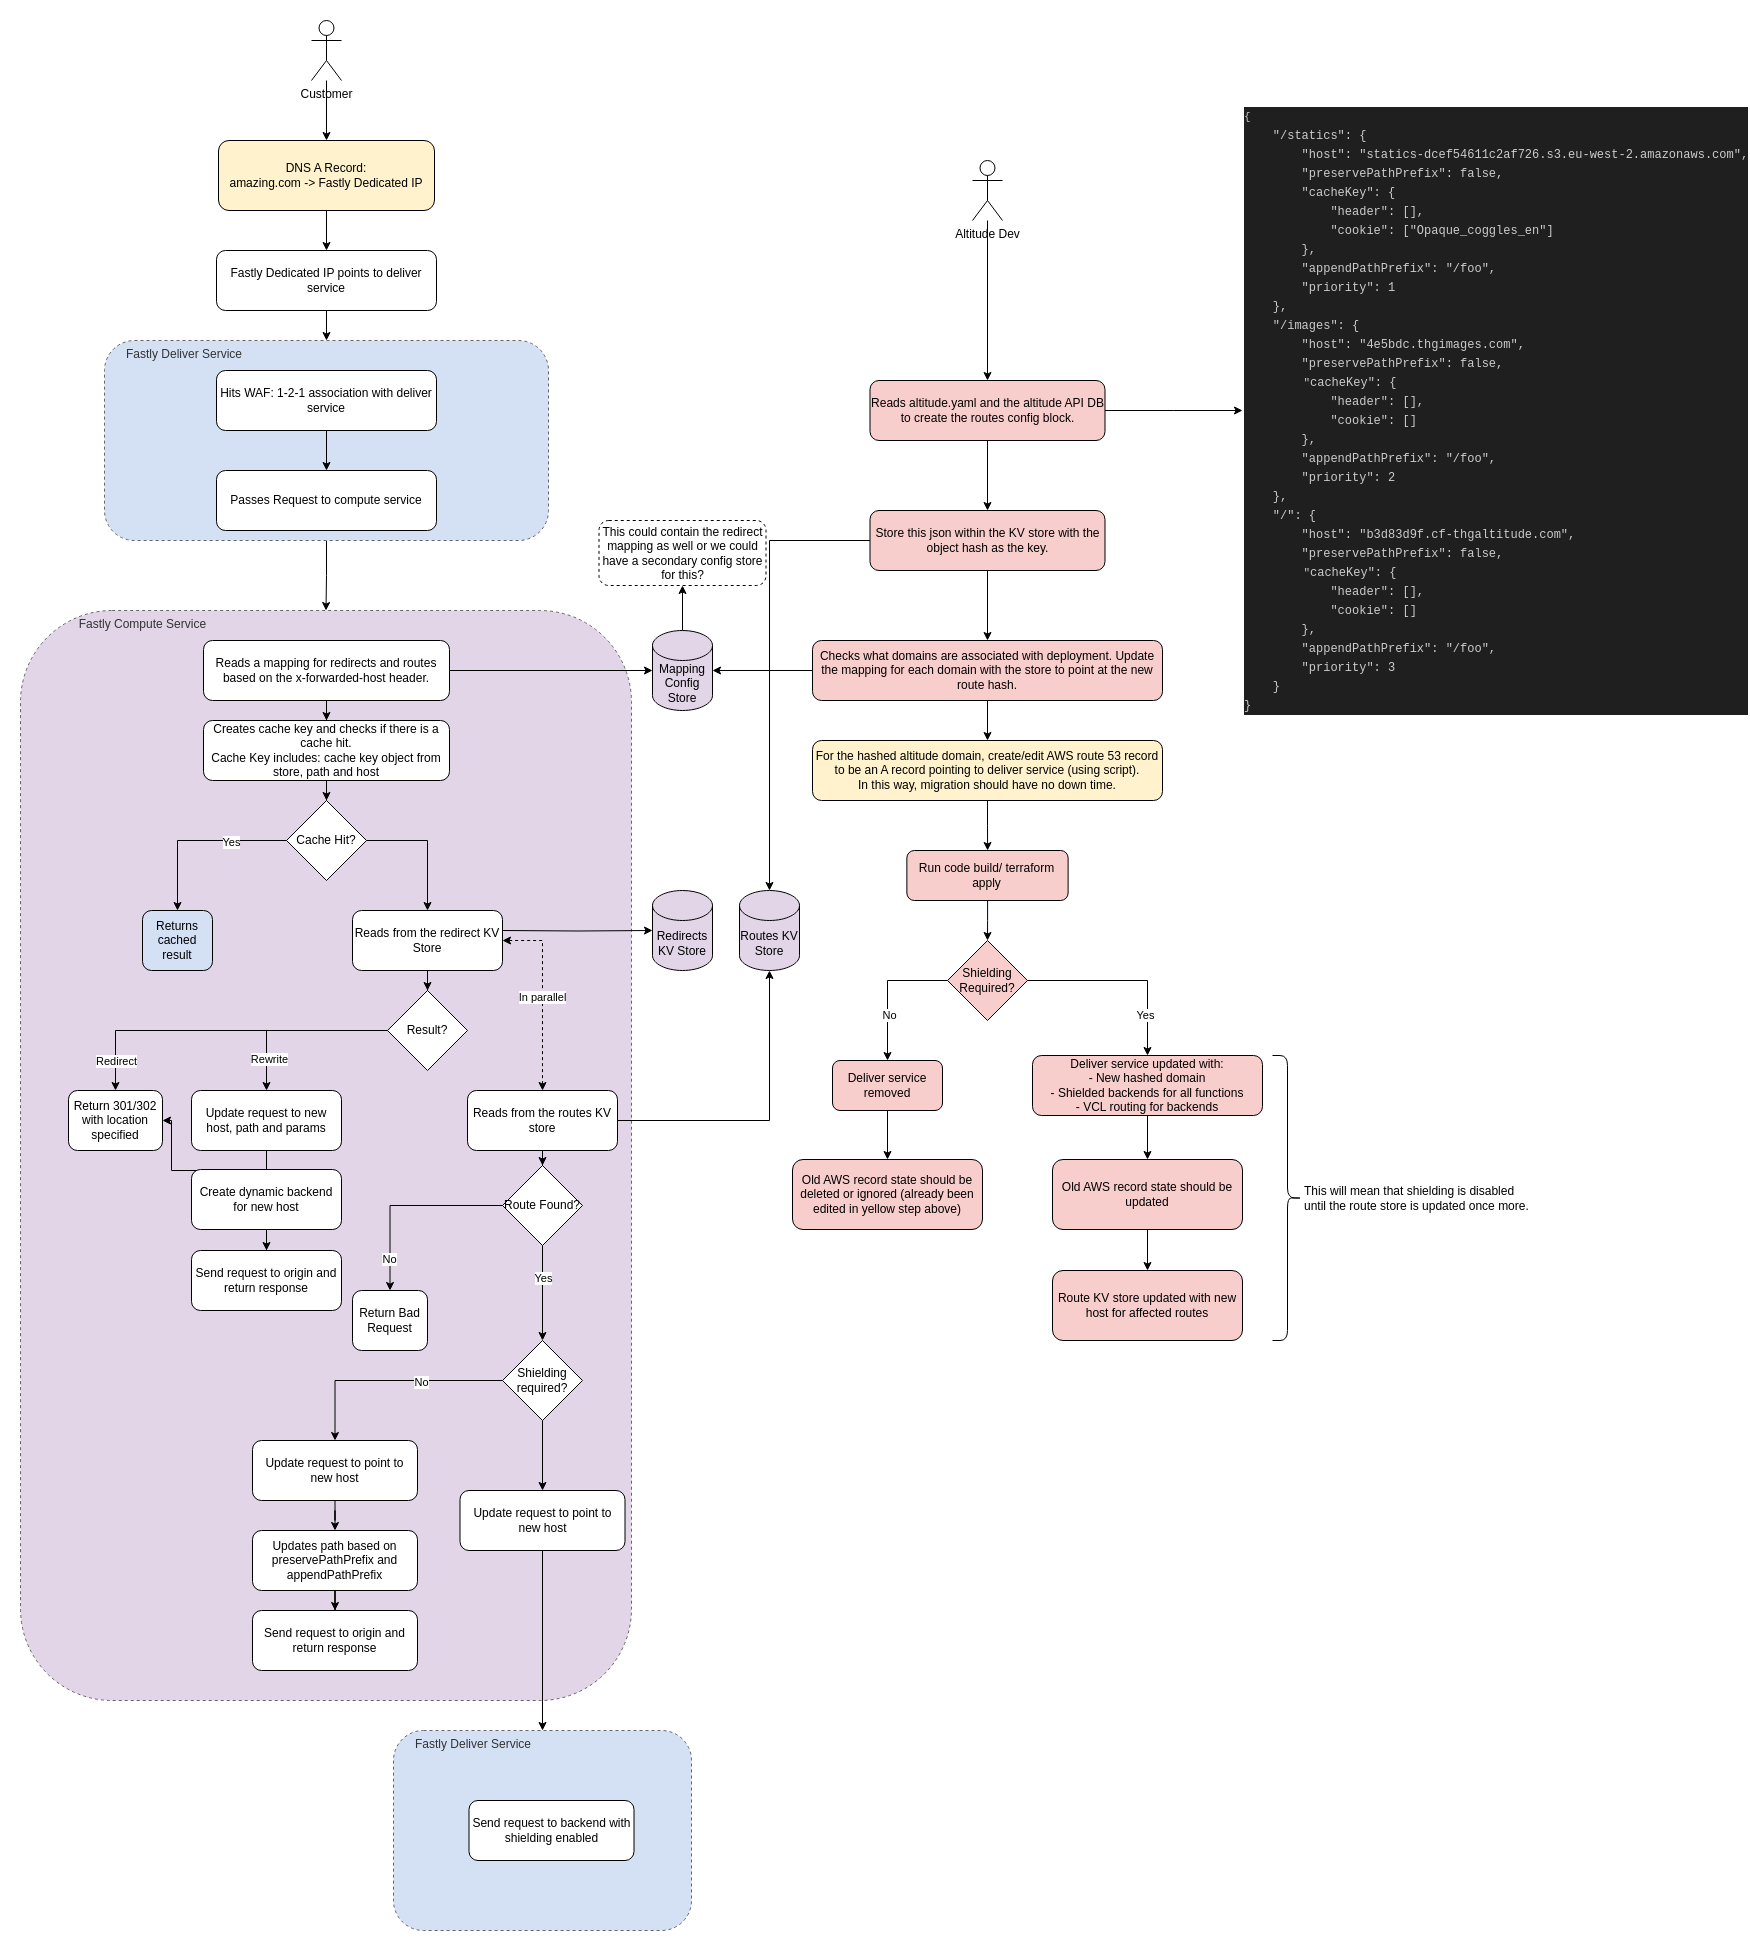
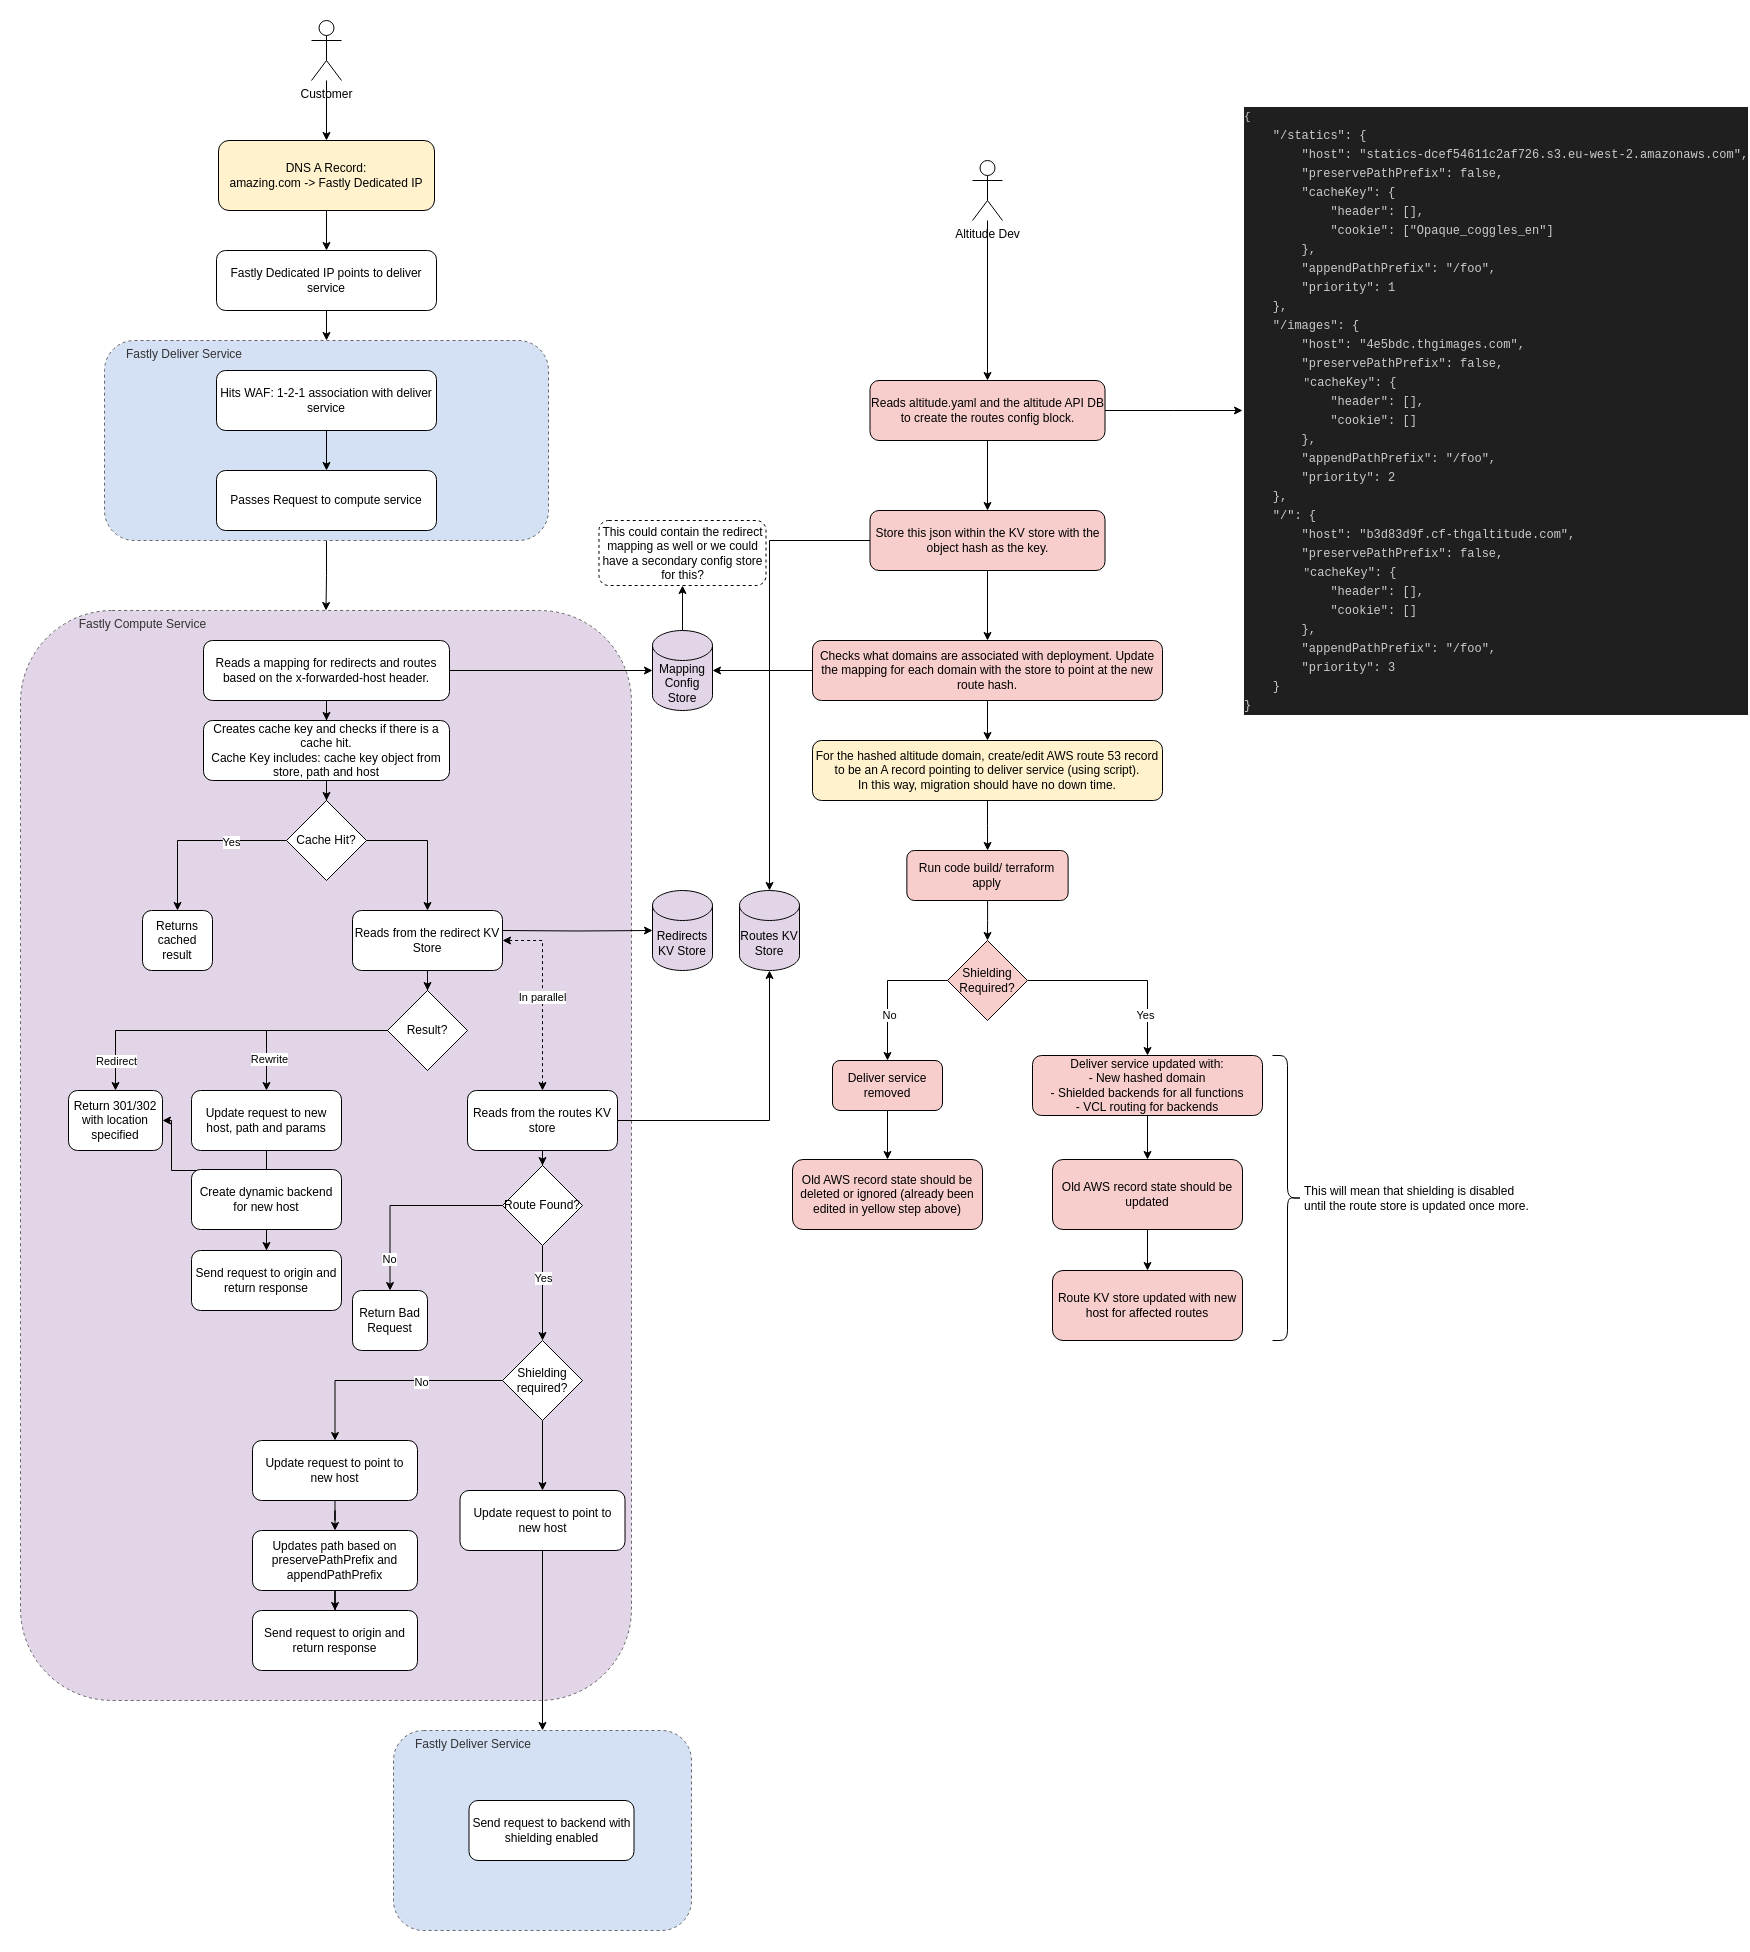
node "Returns cached result": fillcolor #d4e1f5 -> #ffffff
